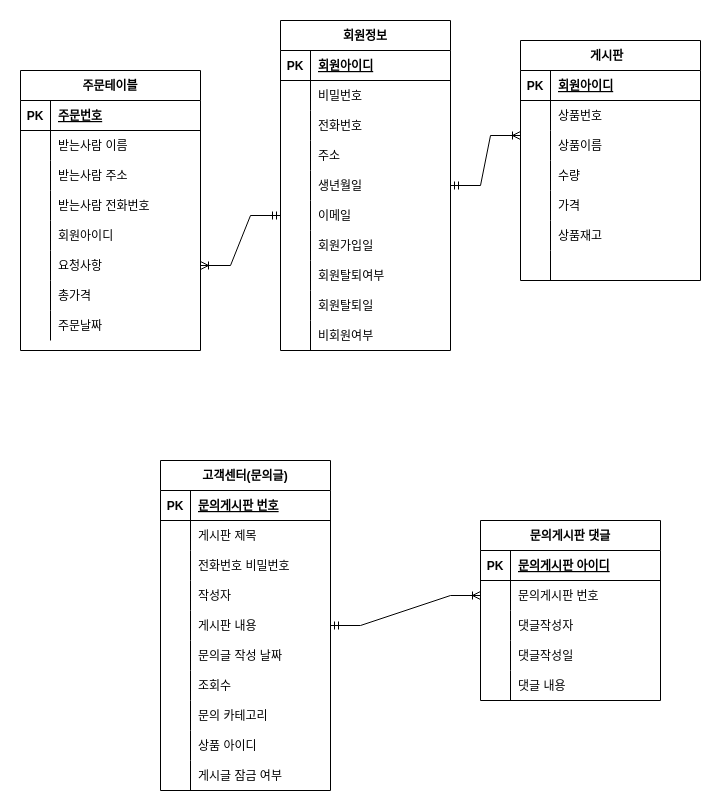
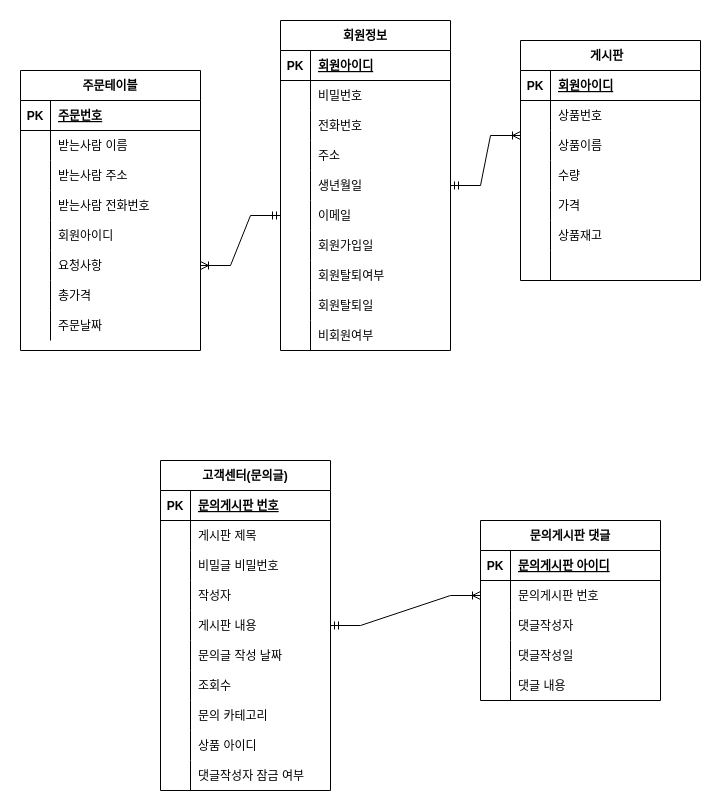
node "전화번호 비밀번호": label "전화번호 비밀번호" -> "비밀글 비밀번호"
node "게시글 잠금 여부": label "게시글 잠금 여부" -> "댓글작성자 잠금 여부"
